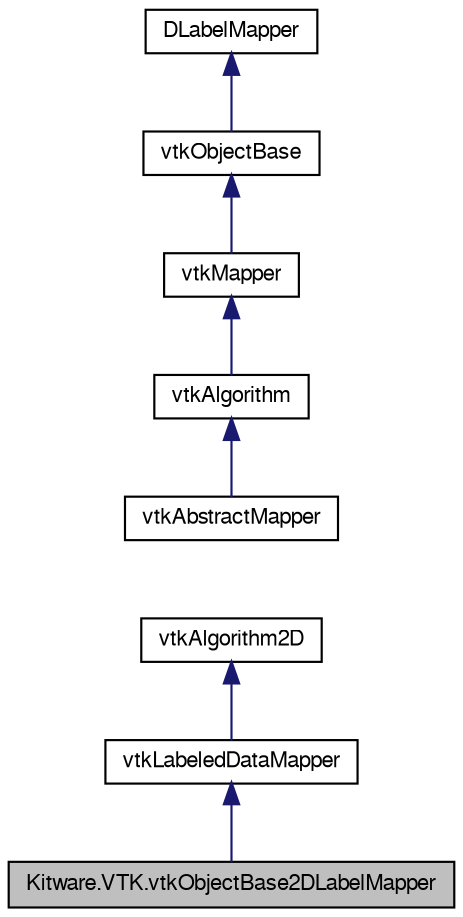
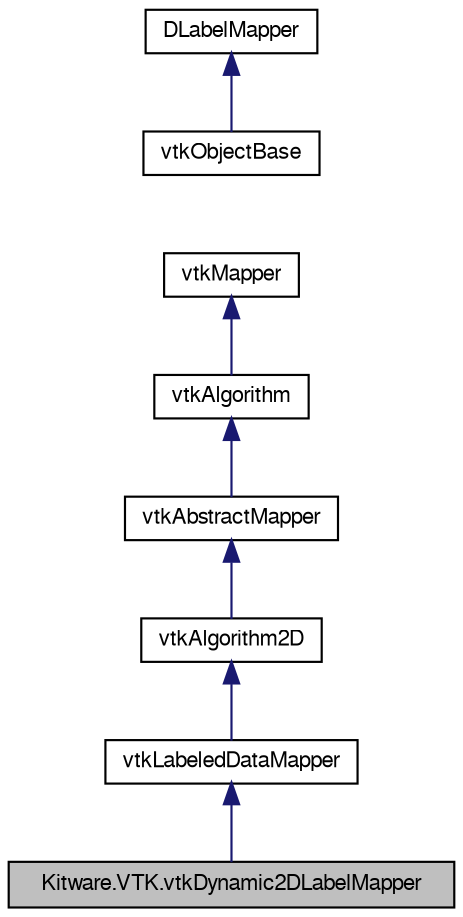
edge "vtkMapper" -> "vtkObjectBase": removed
edge "vtkAlgorithm2D" -> "vtkAbstractMapper": added
node "Kitware.VTK.vtkObjectBase2DLabelMapper": label "Kitware.VTK.vtkObjectBase2DLabelMapper" -> "Kitware.VTK.vtkDynamic2DLabelMapper"
